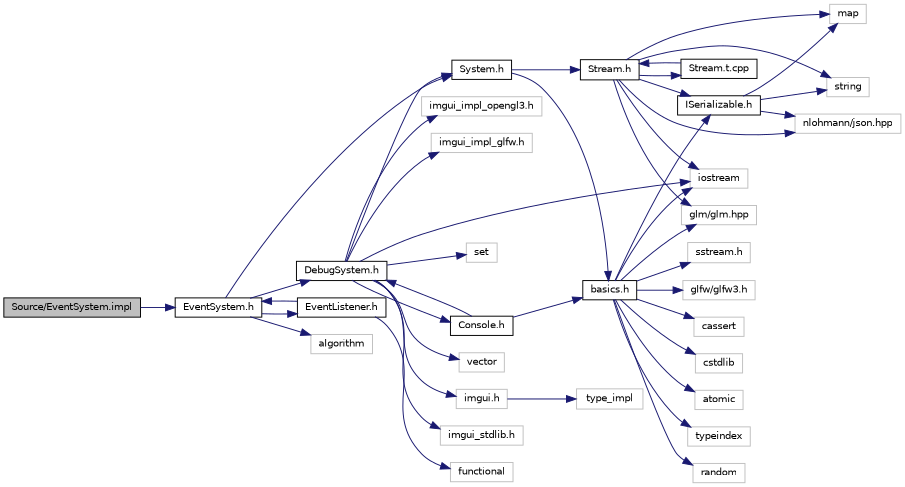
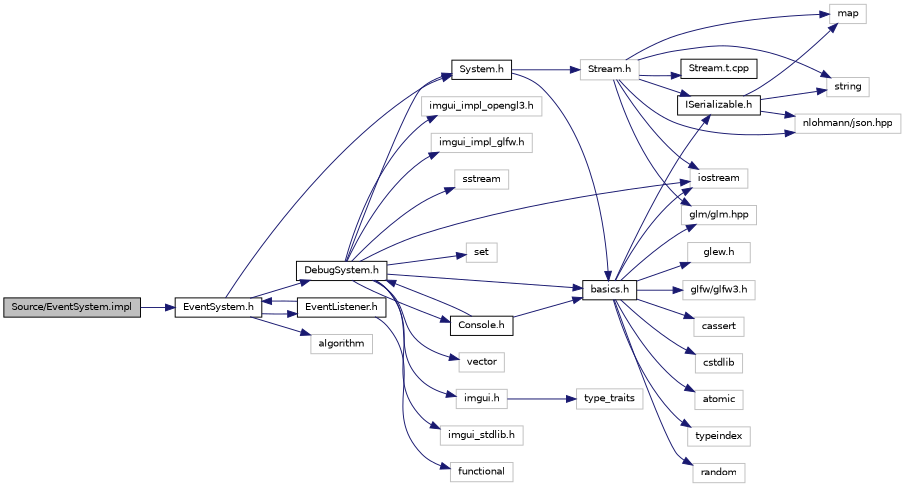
edge "Stream.t.cpp" -> "Stream.h": removed
node "Stream.h": color black -> grey75
node "sstream": added
node "sstream.h": label "sstream.h" -> "glew.h"
edge "DebugSystem.h" -> "basics.h": added
node "type_impl": label "type_impl" -> "type_traits"
